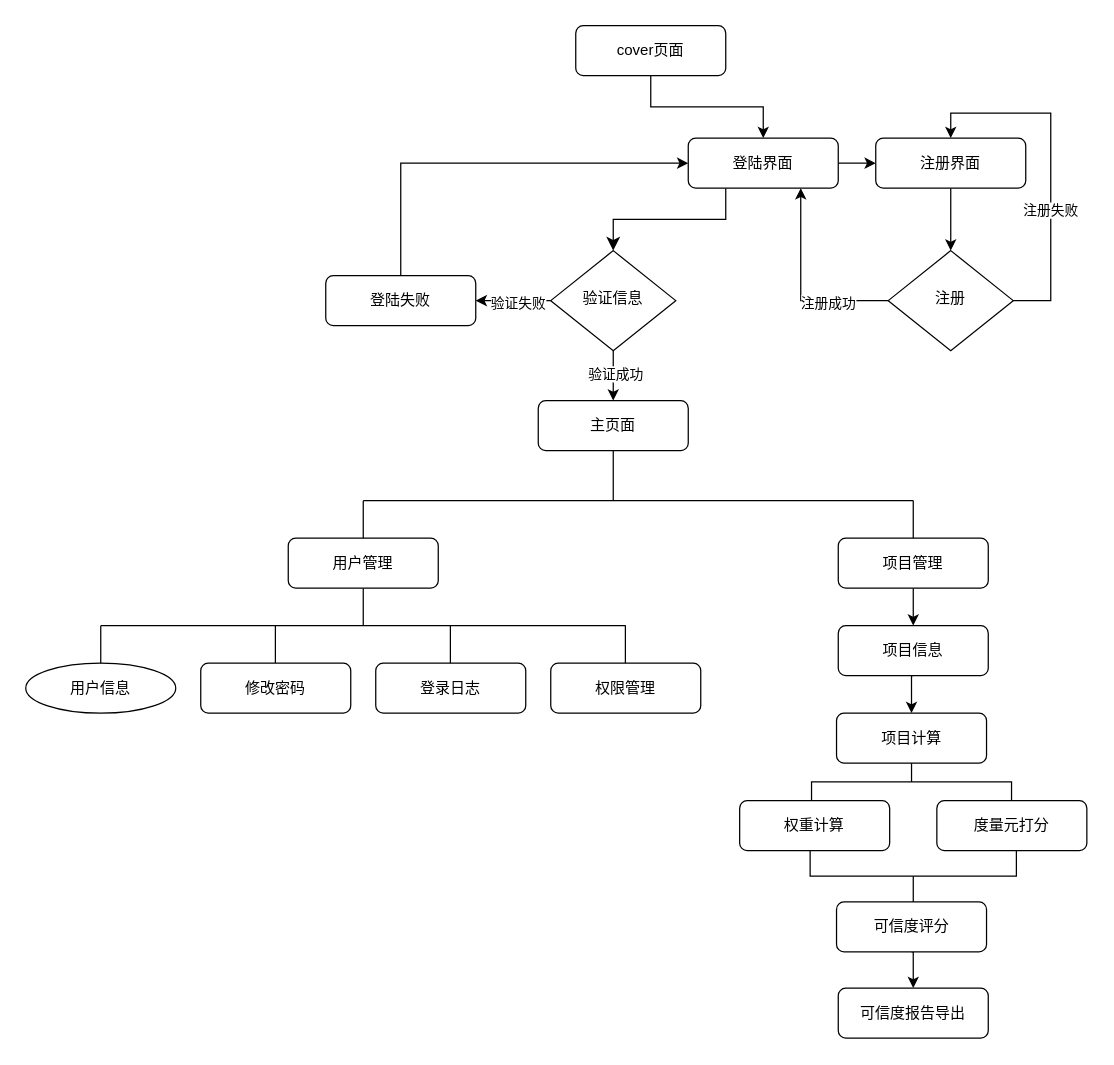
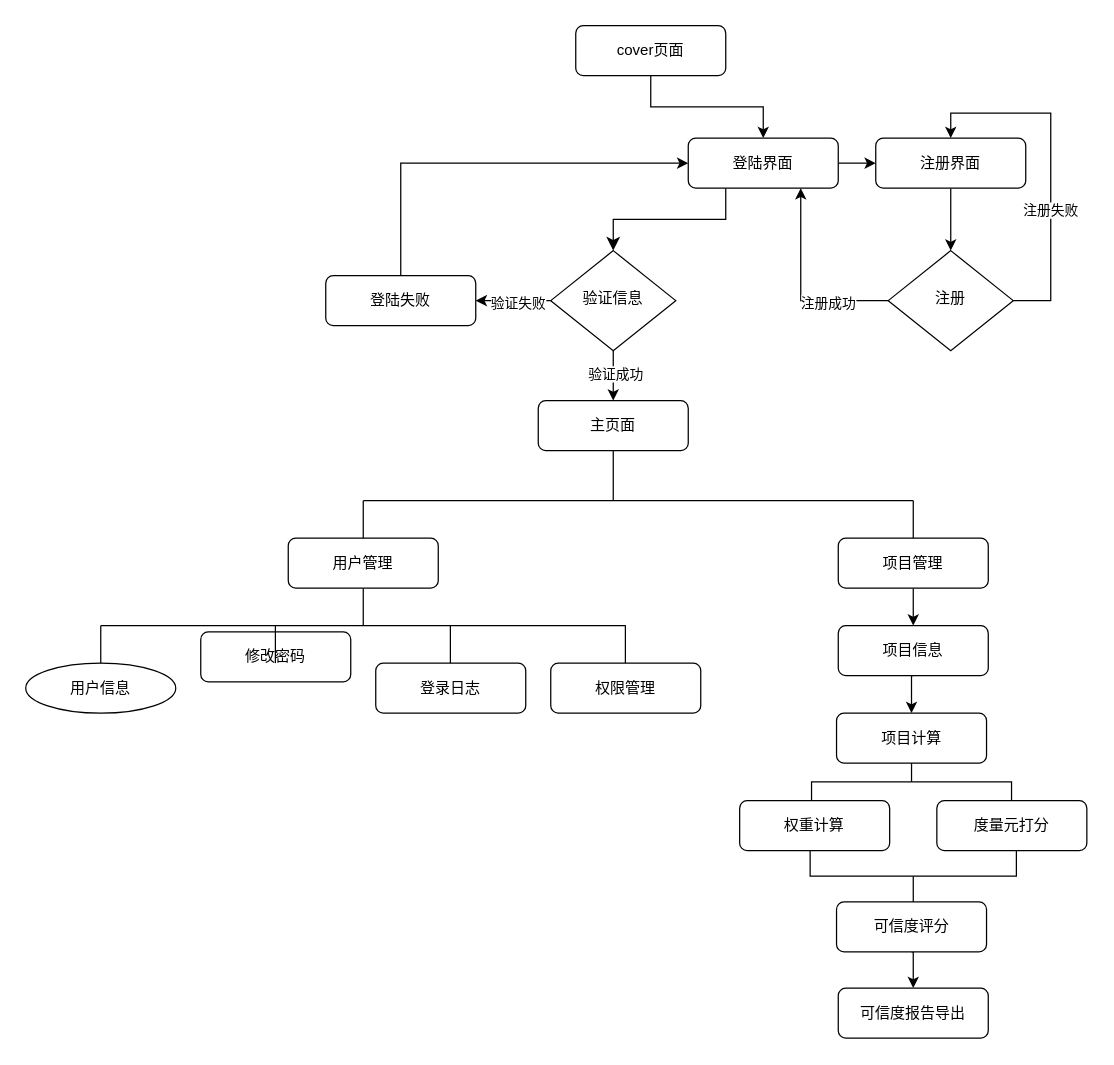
node "修改密码": moved (276, 688) -> (276, 657)
